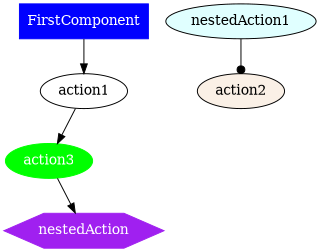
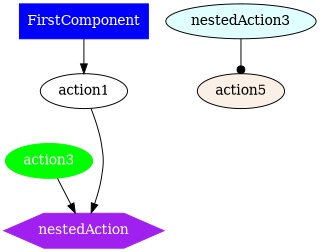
node "nestedAction1": label "nestedAction1" -> "nestedAction3"
node "action2": label "action2" -> "action5"
edge "action1" -> "action3": now "action1" -> "nestedAction"
